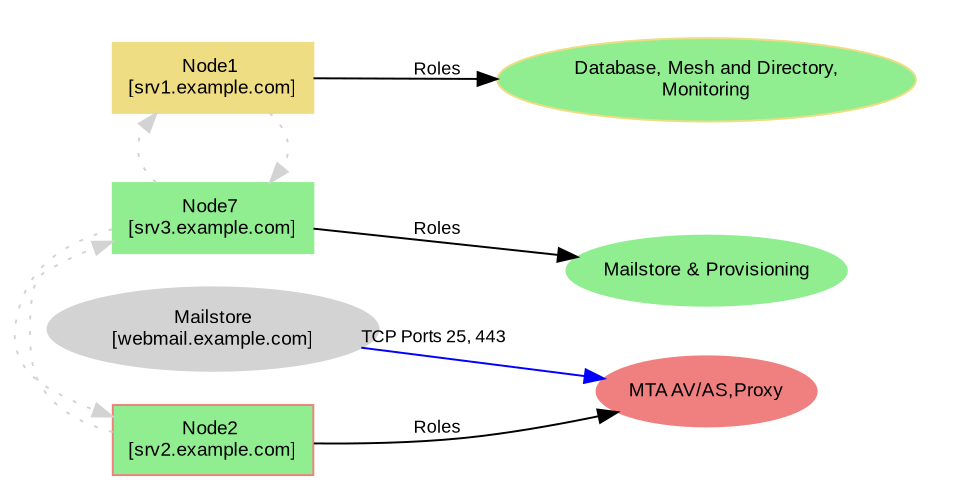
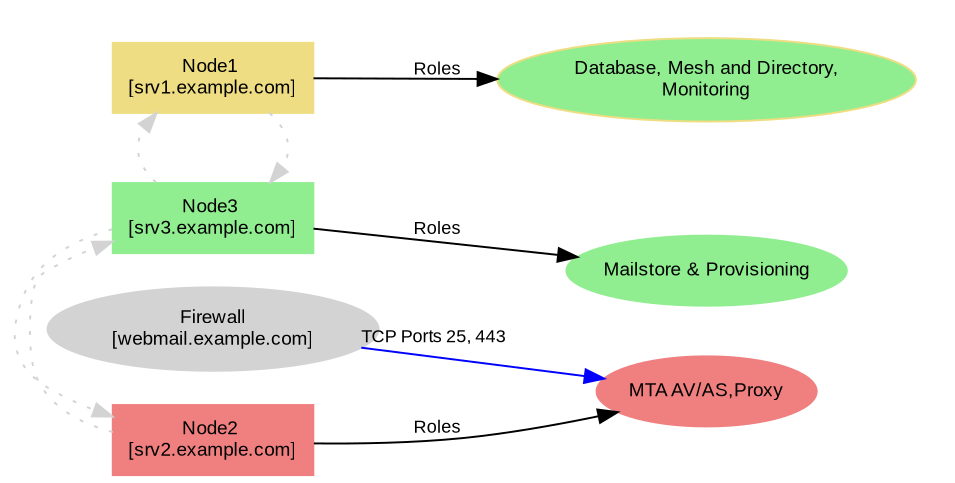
node "Node7 [srv3.example.com]": label "Node7 [srv3.example.com]" -> "Node3 [srv3.example.com]"
node "Mailstore [webmail.example.com]": label "Mailstore [webmail.example.com]" -> "Firewall [webmail.example.com]"
node "Node2 [srv2.example.com]": fillcolor lightgreen -> lightcoral
